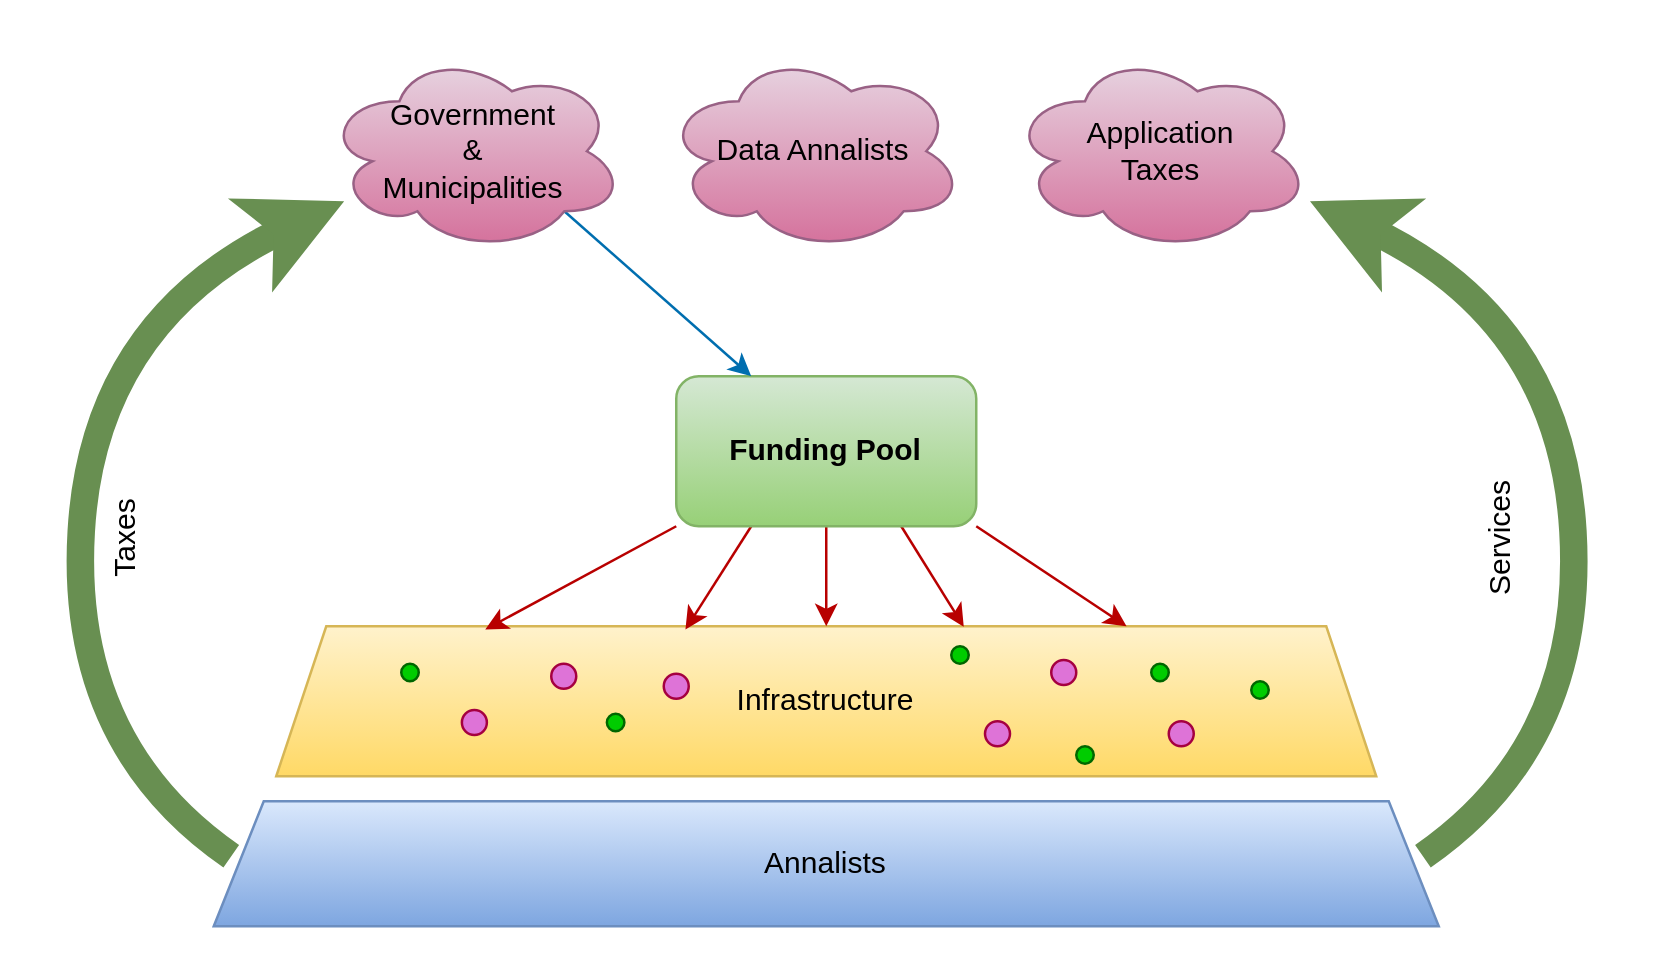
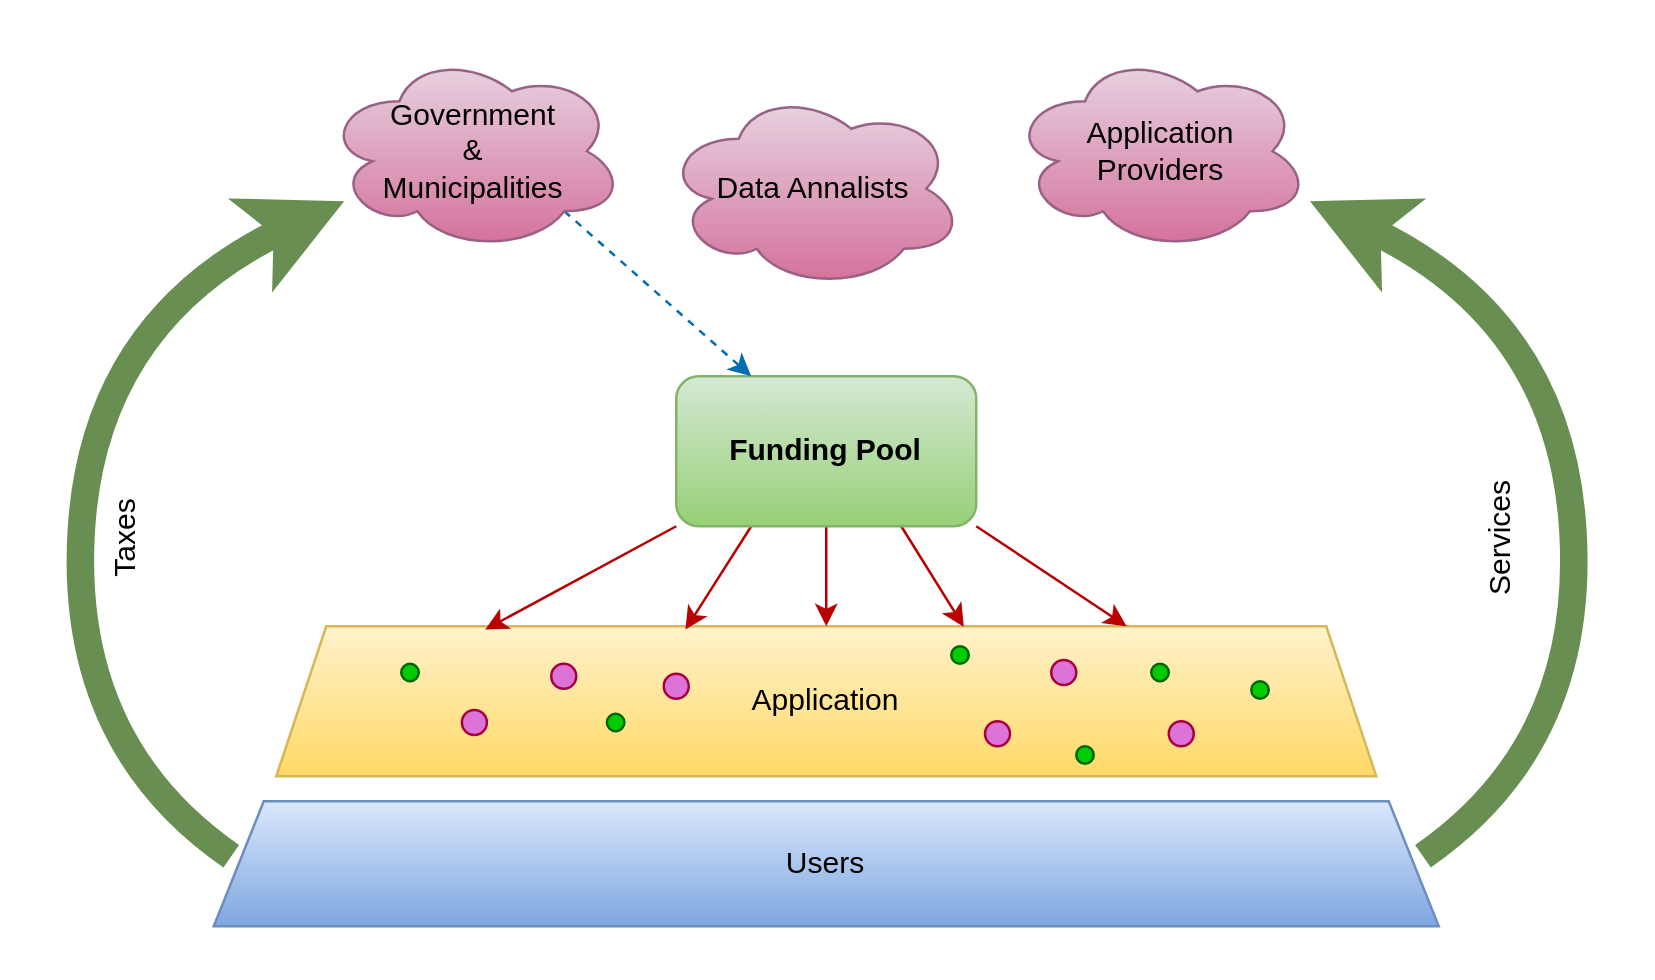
node "Data Annalists": moved (814, 151) -> (814, 189)
node "Application Taxes": label "Application Taxes" -> "Application Providers"
edge "Government & Municipalities" -> "Funding Pool": style solid -> dashed
node "Infrastructure": label "Infrastructure" -> "Application"
node "Annalists": label "Annalists" -> "Users"
